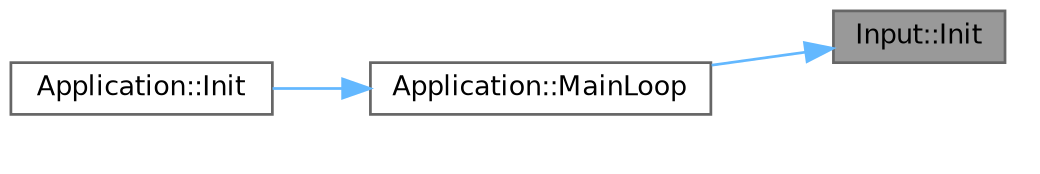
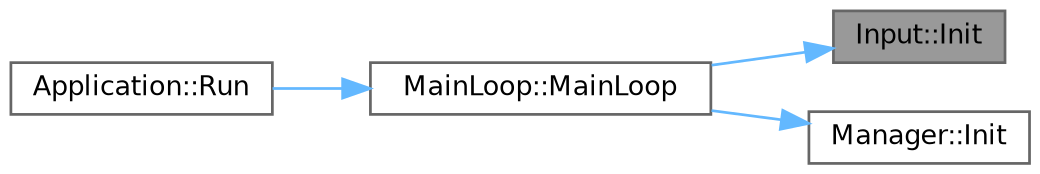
node "Application::Init": label "Application::Init" -> "Application::Run"
node "Application::MainLoop": label "Application::MainLoop" -> "MainLoop::MainLoop"
node "Manager::Init": added
